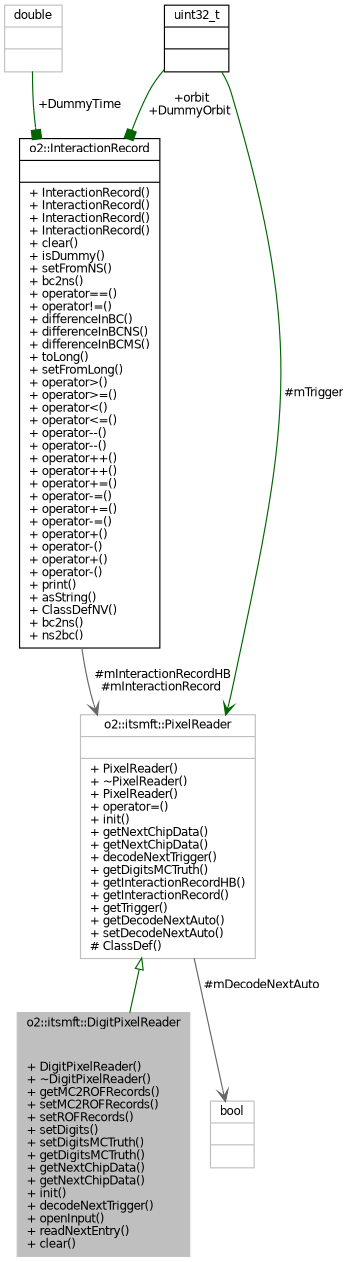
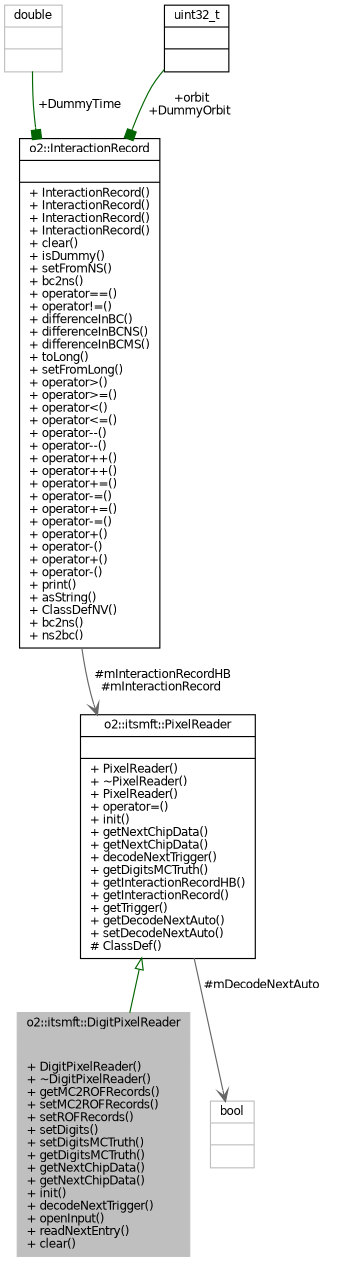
edge "uint32_t" -> "o2::itsmft::PixelReader": removed, label "#mTrigger"
node "o2::itsmft::PixelReader": color grey75 -> black
